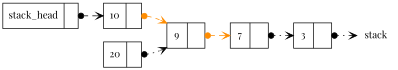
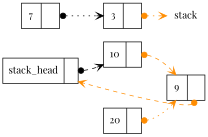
edge "9" -- "7": now "9" -- "stack_head"
edge "3" -- "stack": color black -> darkorange
edge "9" -- "20": color black -> darkorange
